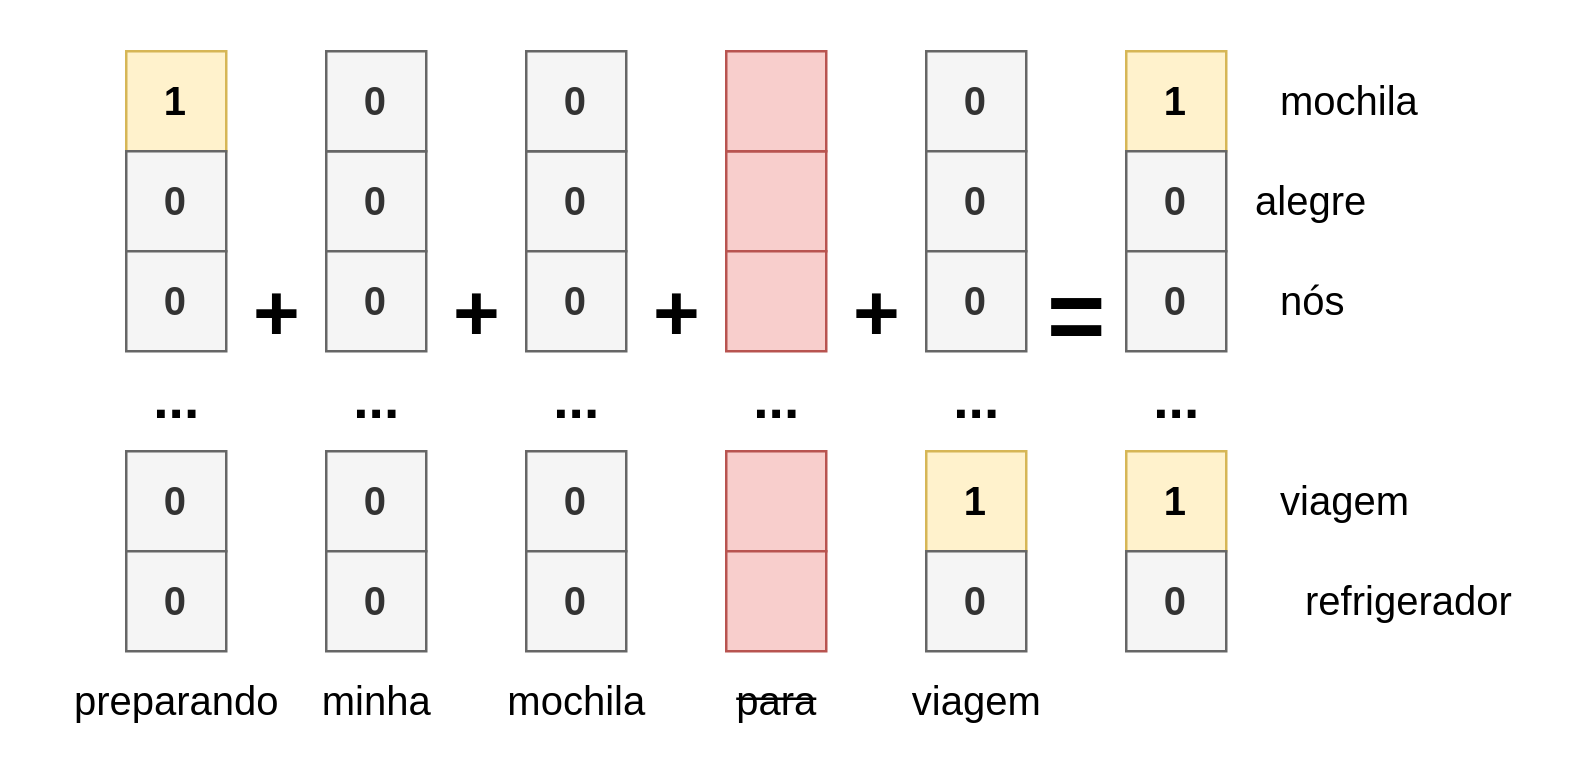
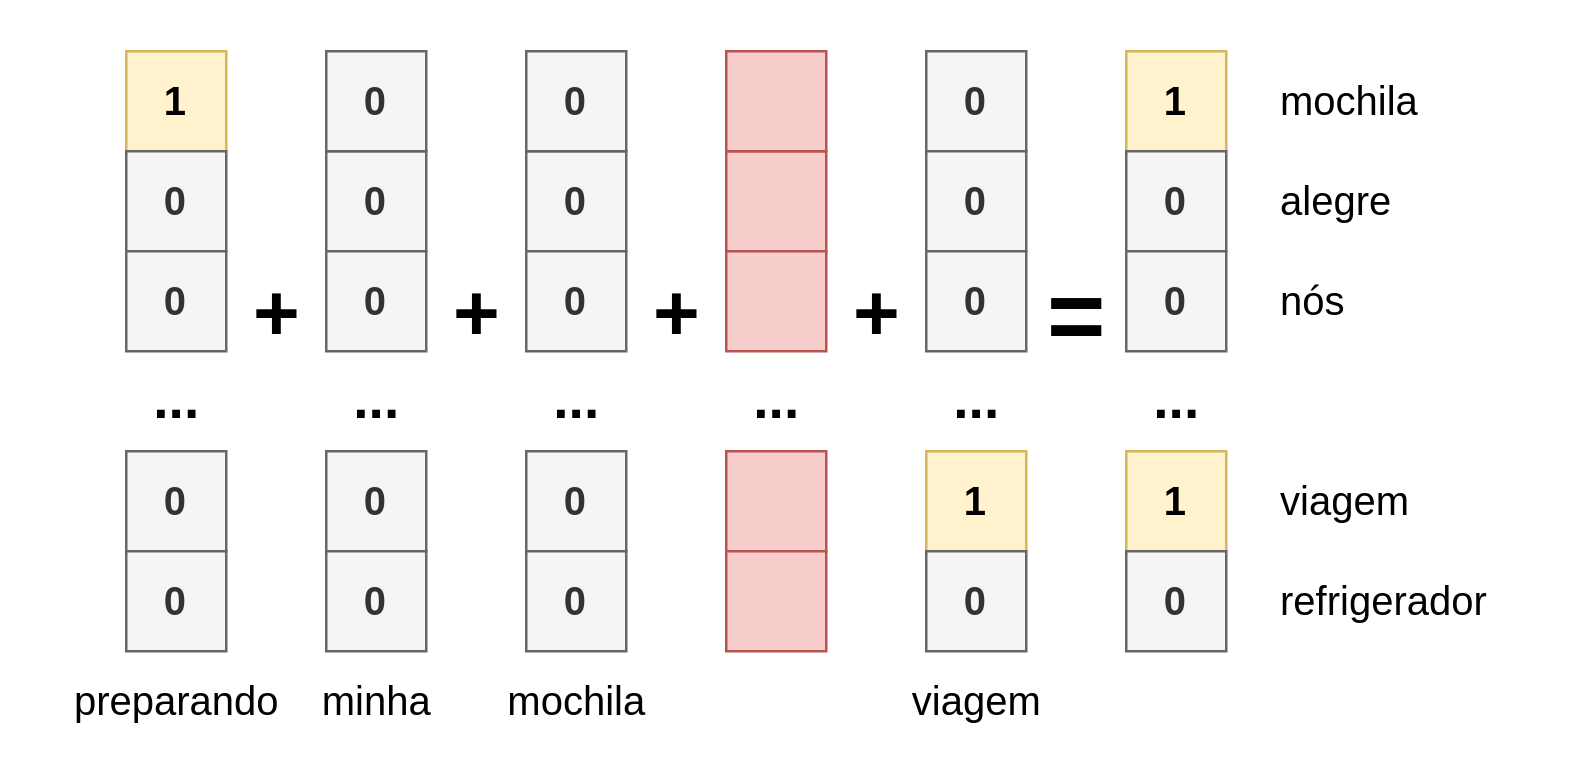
node "alegre": moved (1326, 201) -> (1351, 201)
node "refrigerador": moved (1426, 601) -> (1401, 601)
node "para": removed
